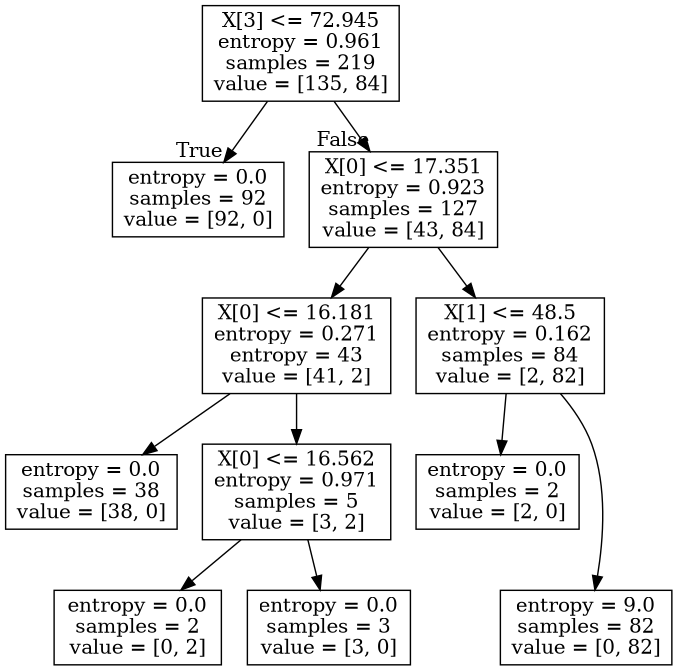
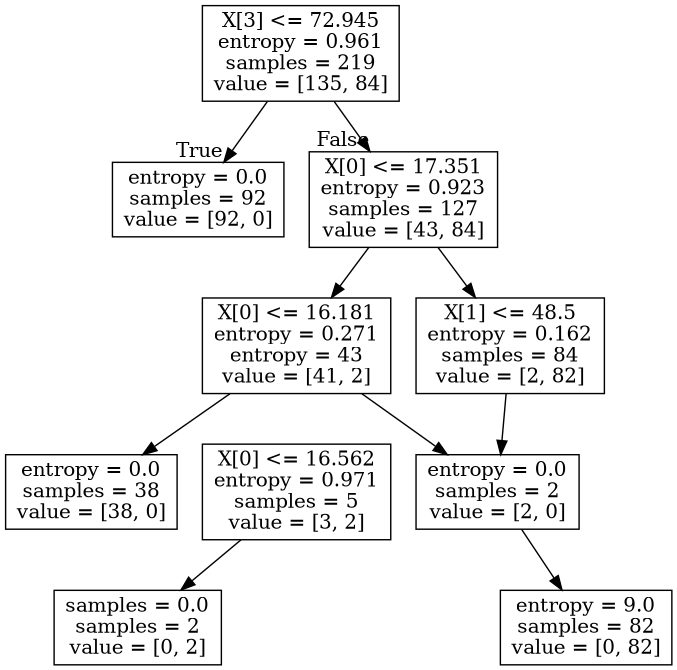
edge "X[0] <= 16.181 entropy = 0.271 entropy = 43 value = [41, 2]" -> "X[0] <= 16.562 entropy = 0.971 samples = 5 value = [3, 2]": now "X[0] <= 16.181 entropy = 0.271 entropy = 43 value = [41, 2]" -> "entropy = 0.0 samples = 2 value = [2, 0]"
edge "X[1] <= 48.5 entropy = 0.162 samples = 84 value = [2, 82]" -> "entropy = 9.0 samples = 82 value = [0, 82]": now "entropy = 0.0 samples = 2 value = [2, 0]" -> "entropy = 9.0 samples = 82 value = [0, 82]"
node "entropy = 0.0 samples = 2 value = [0, 2]": label "entropy = 0.0 samples = 2 value = [0, 2]" -> "samples = 0.0 samples = 2 value = [0, 2]"
node "entropy = 0.0 samples = 3 value = [3, 0]": removed
